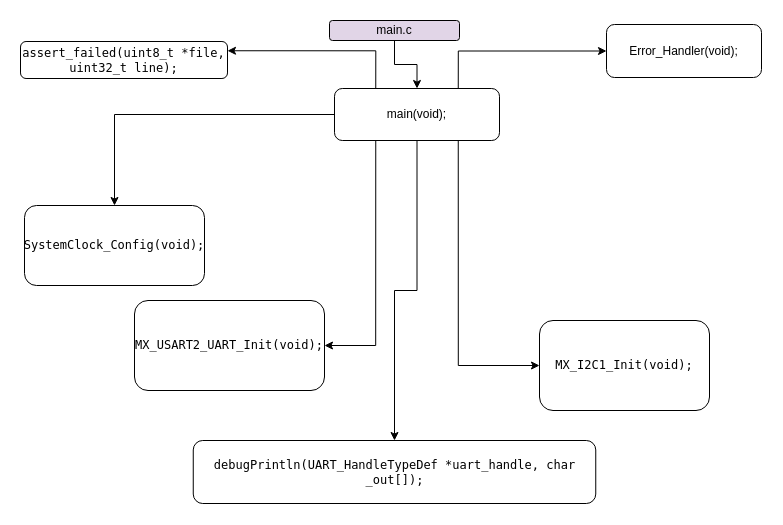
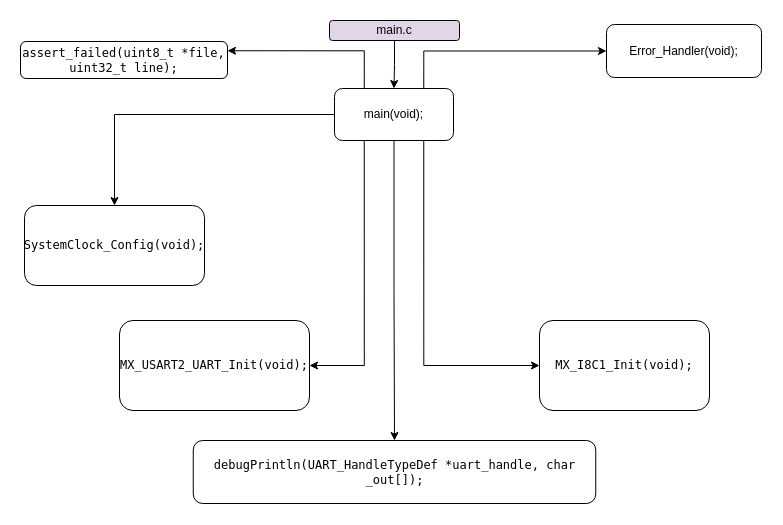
node "main(void);": size 165x52 -> 119x52
node "MX_USART2_UART_Init(void);": moved (230, 346) -> (215, 366)
node "MX_I2C1_Init(void);": label "MX_I2C1_Init(void);" -> "MX_I8C1_Init(void);"
